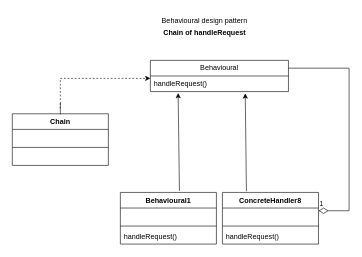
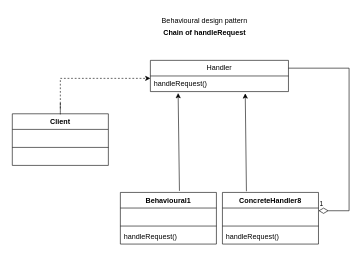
node "Behavioural": label "Behavioural" -> "Handler"
node "Chain": label "Chain" -> "Client"
